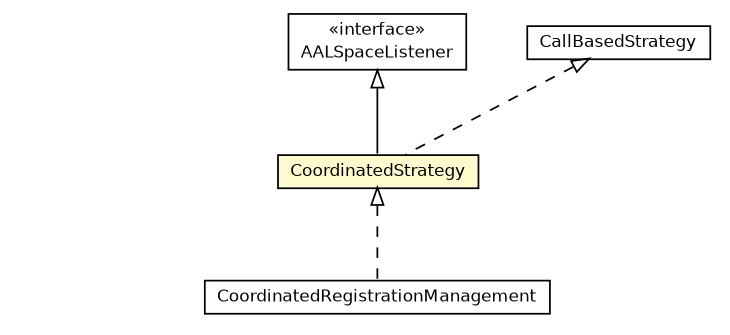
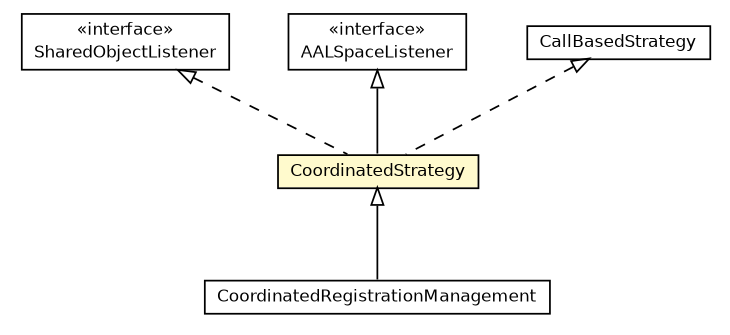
node "SharedObjectListener": added
edge "CoordinatedRegistrationManagement" -> "CoordinatedStrategy": style dashed -> solid
